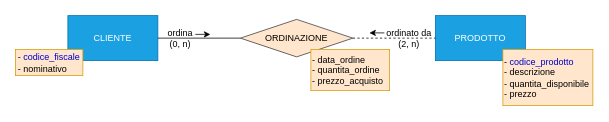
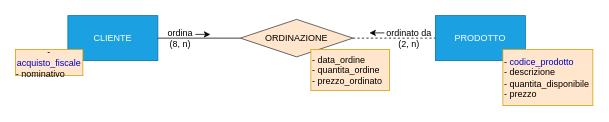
node "ordina (0, n)": label "ordina (0, n)" -> "ordina (8, n)"
node "- codice_fiscale - nominativo": label "- codice_fiscale - nominativo" -> "- acquisto_fiscale - nominativo"
node "- data_ordine - quantita_ordine - prezzo_acquisto": label "- data_ordine - quantita_ordine - prezzo_acquisto" -> "- data_ordine - quantita_ordine - prezzo_ordinato"
